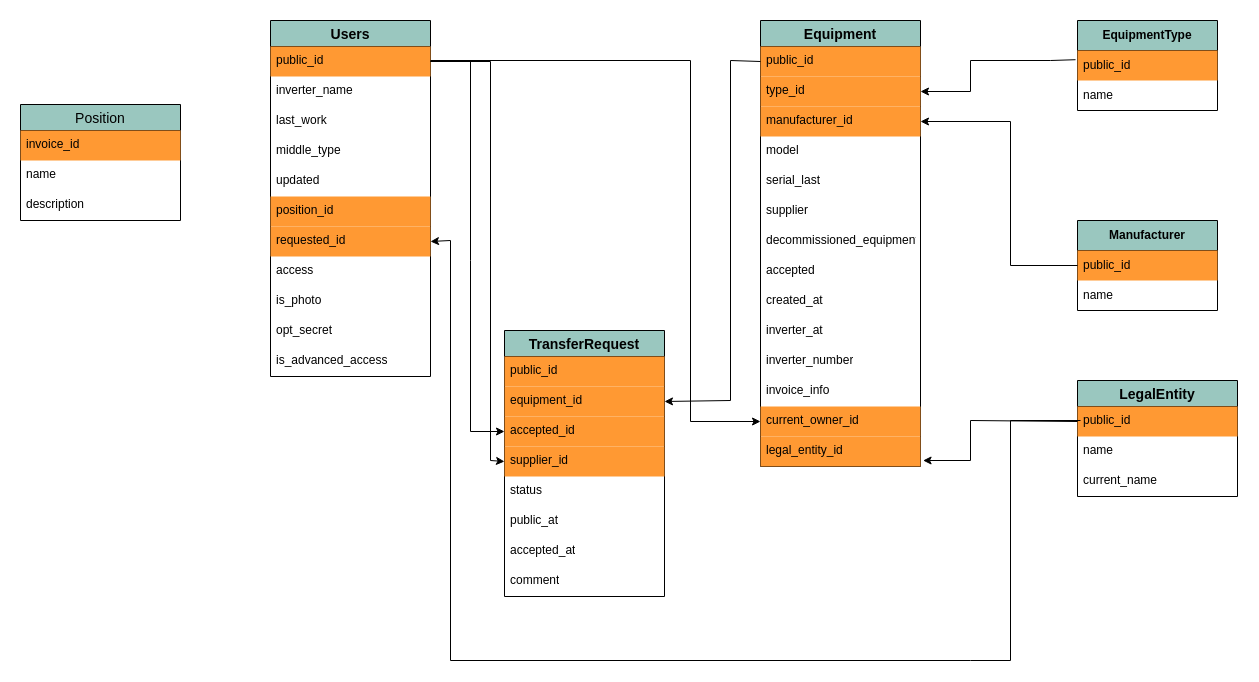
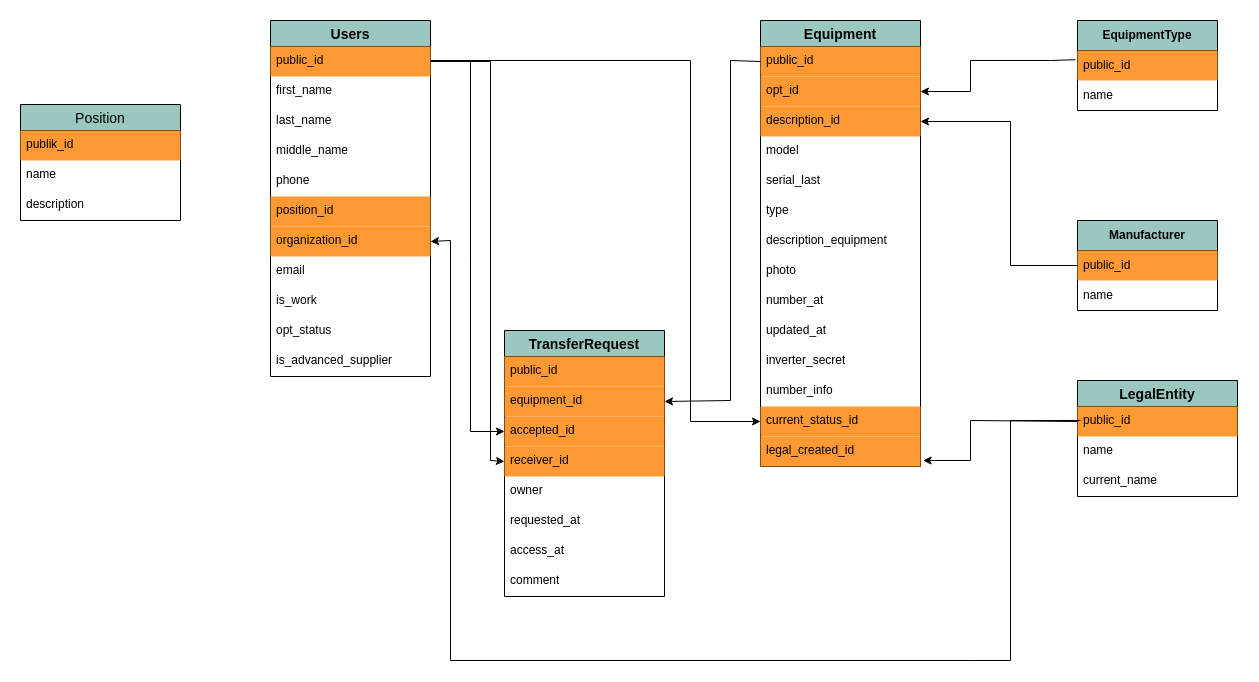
node "inverter_name": label "inverter_name" -> "first_name"
node "type_id": label "type_id" -> "opt_id"
node "last_work": label "last_work" -> "last_name"
node "manufacturer_id": label "manufacturer_id" -> "description_id"
node "invoice_id": label "invoice_id" -> "publik_id"
node "middle_type": label "middle_type" -> "middle_name"
node "updated": label "updated" -> "phone"
node "supplier": label "supplier" -> "type"
node "requested_id": label "requested_id" -> "organization_id"
node "decommissioned_equipment": label "decommissioned_equipment" -> "description_equipment"
node "access": label "access" -> "email"
node "accepted": label "accepted" -> "photo"
node "is_photo": label "is_photo" -> "is_work"
node "created_at": label "created_at" -> "number_at"
node "opt_secret": label "opt_secret" -> "opt_status"
node "inverter_at": label "inverter_at" -> "updated_at"
node "is_advanced_access": label "is_advanced_access" -> "is_advanced_supplier"
node "inverter_number": label "inverter_number" -> "inverter_secret"
node "invoice_info": label "invoice_info" -> "number_info"
node "current_owner_id": label "current_owner_id" -> "current_status_id"
node "legal_entity_id": label "legal_entity_id" -> "legal_created_id"
node "supplier_id": label "supplier_id" -> "receiver_id"
node "status": label "status" -> "owner"
node "public_at": label "public_at" -> "requested_at"
node "accepted_at": label "accepted_at" -> "access_at"
